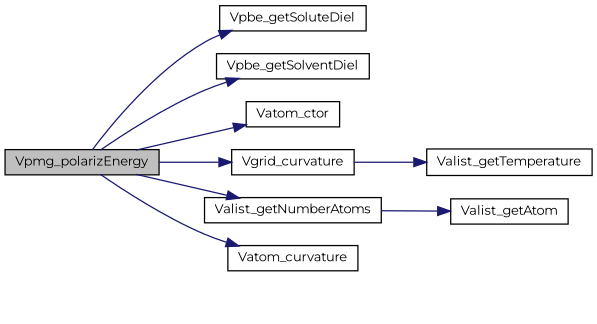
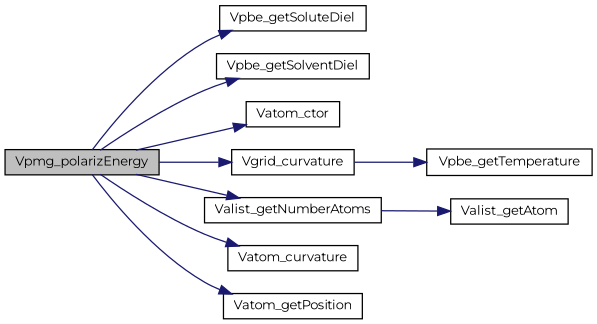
node "Valist_getTemperature": label "Valist_getTemperature" -> "Vpbe_getTemperature"
node "Vatom_getPosition": added
